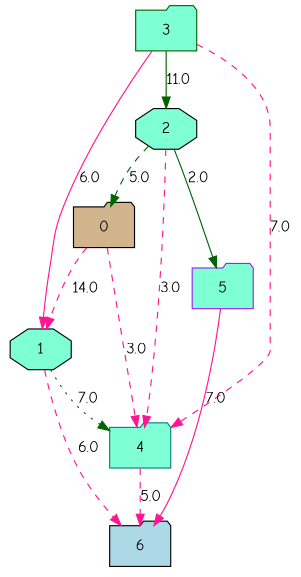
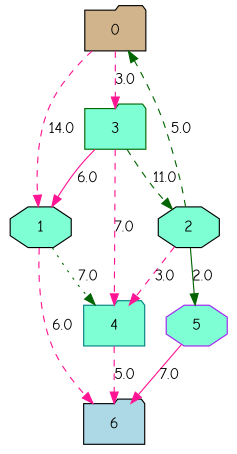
edge "3" -> "2": style solid -> dashed
node "5": shape folder -> octagon
edge "0" -> "4": now "0" -> "3"
